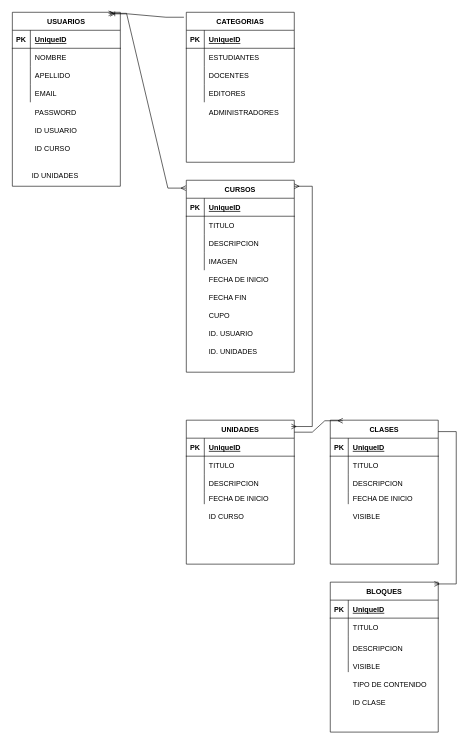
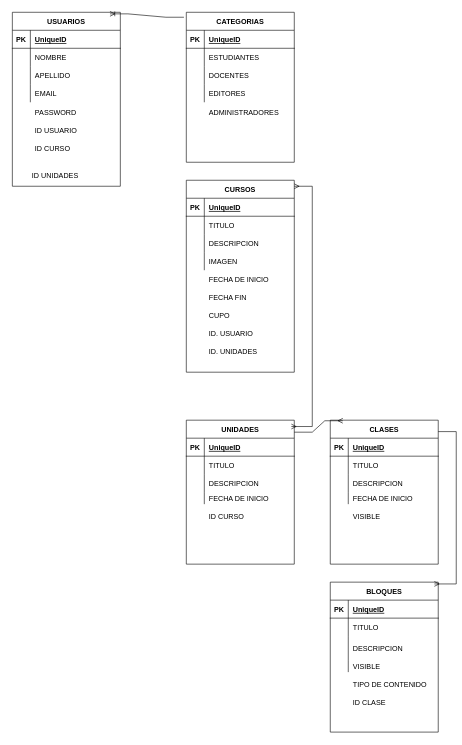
edge "USUARIOS" -- "CURSOS": removed
